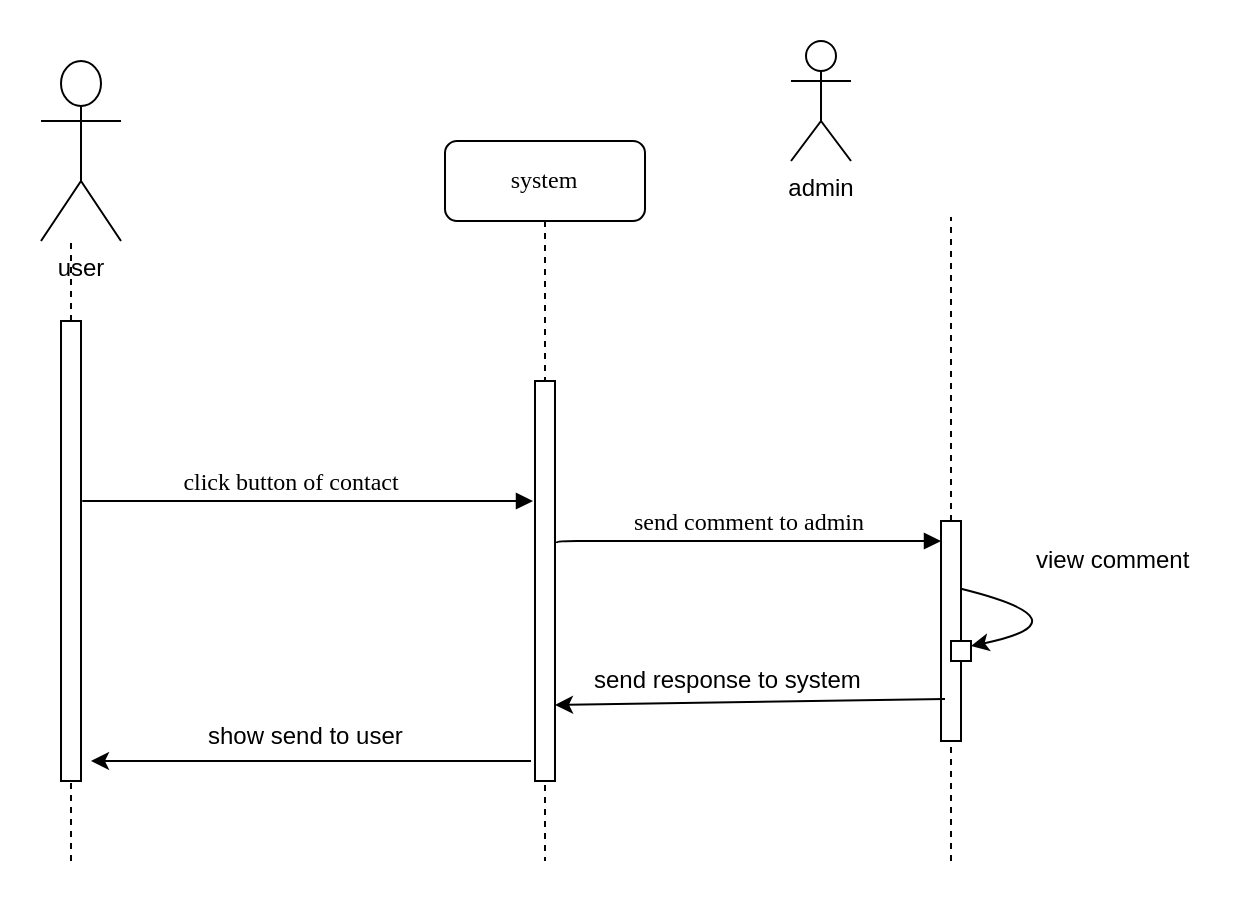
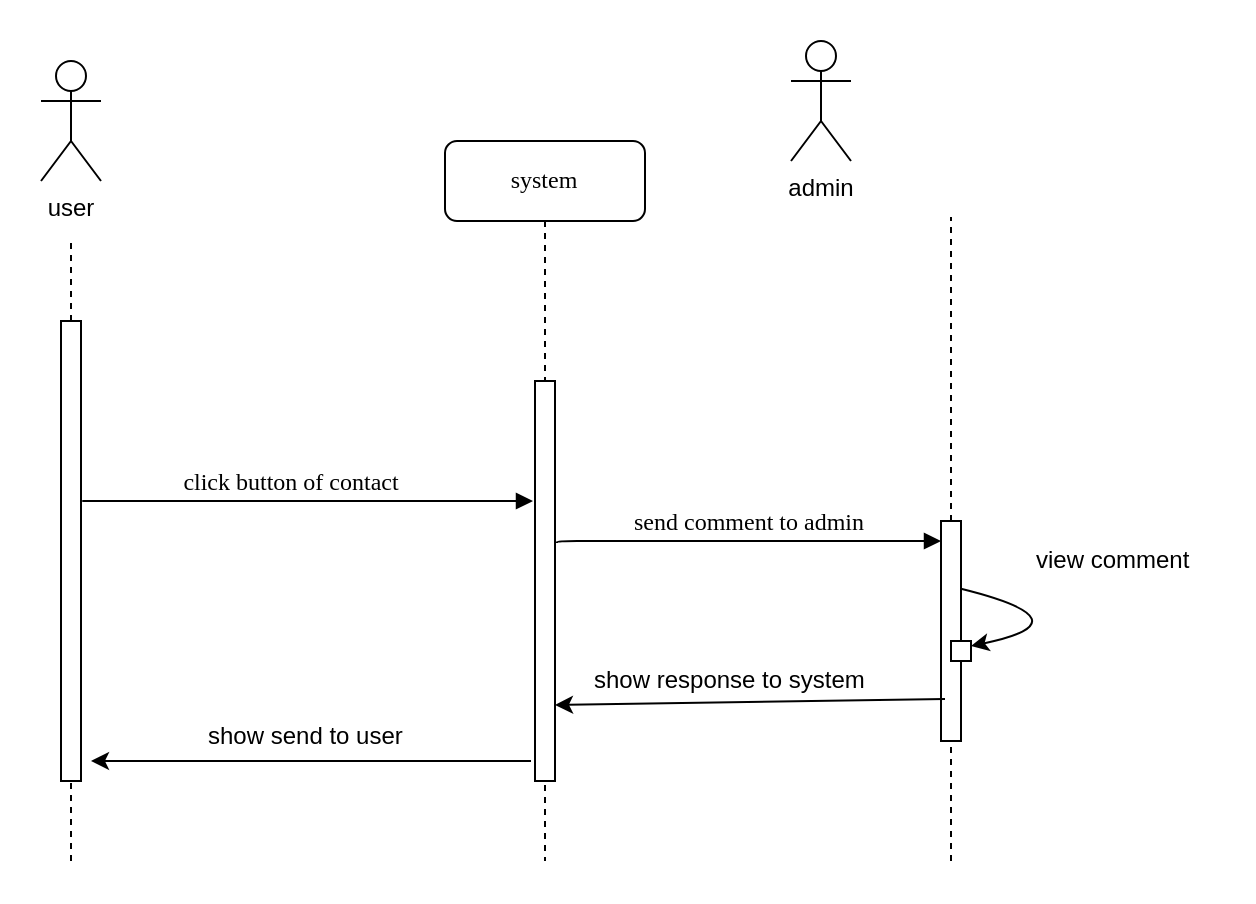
node "user": size 80x180 -> 60x120
node "send response to system": label "send response to system" -> "show response to system"
